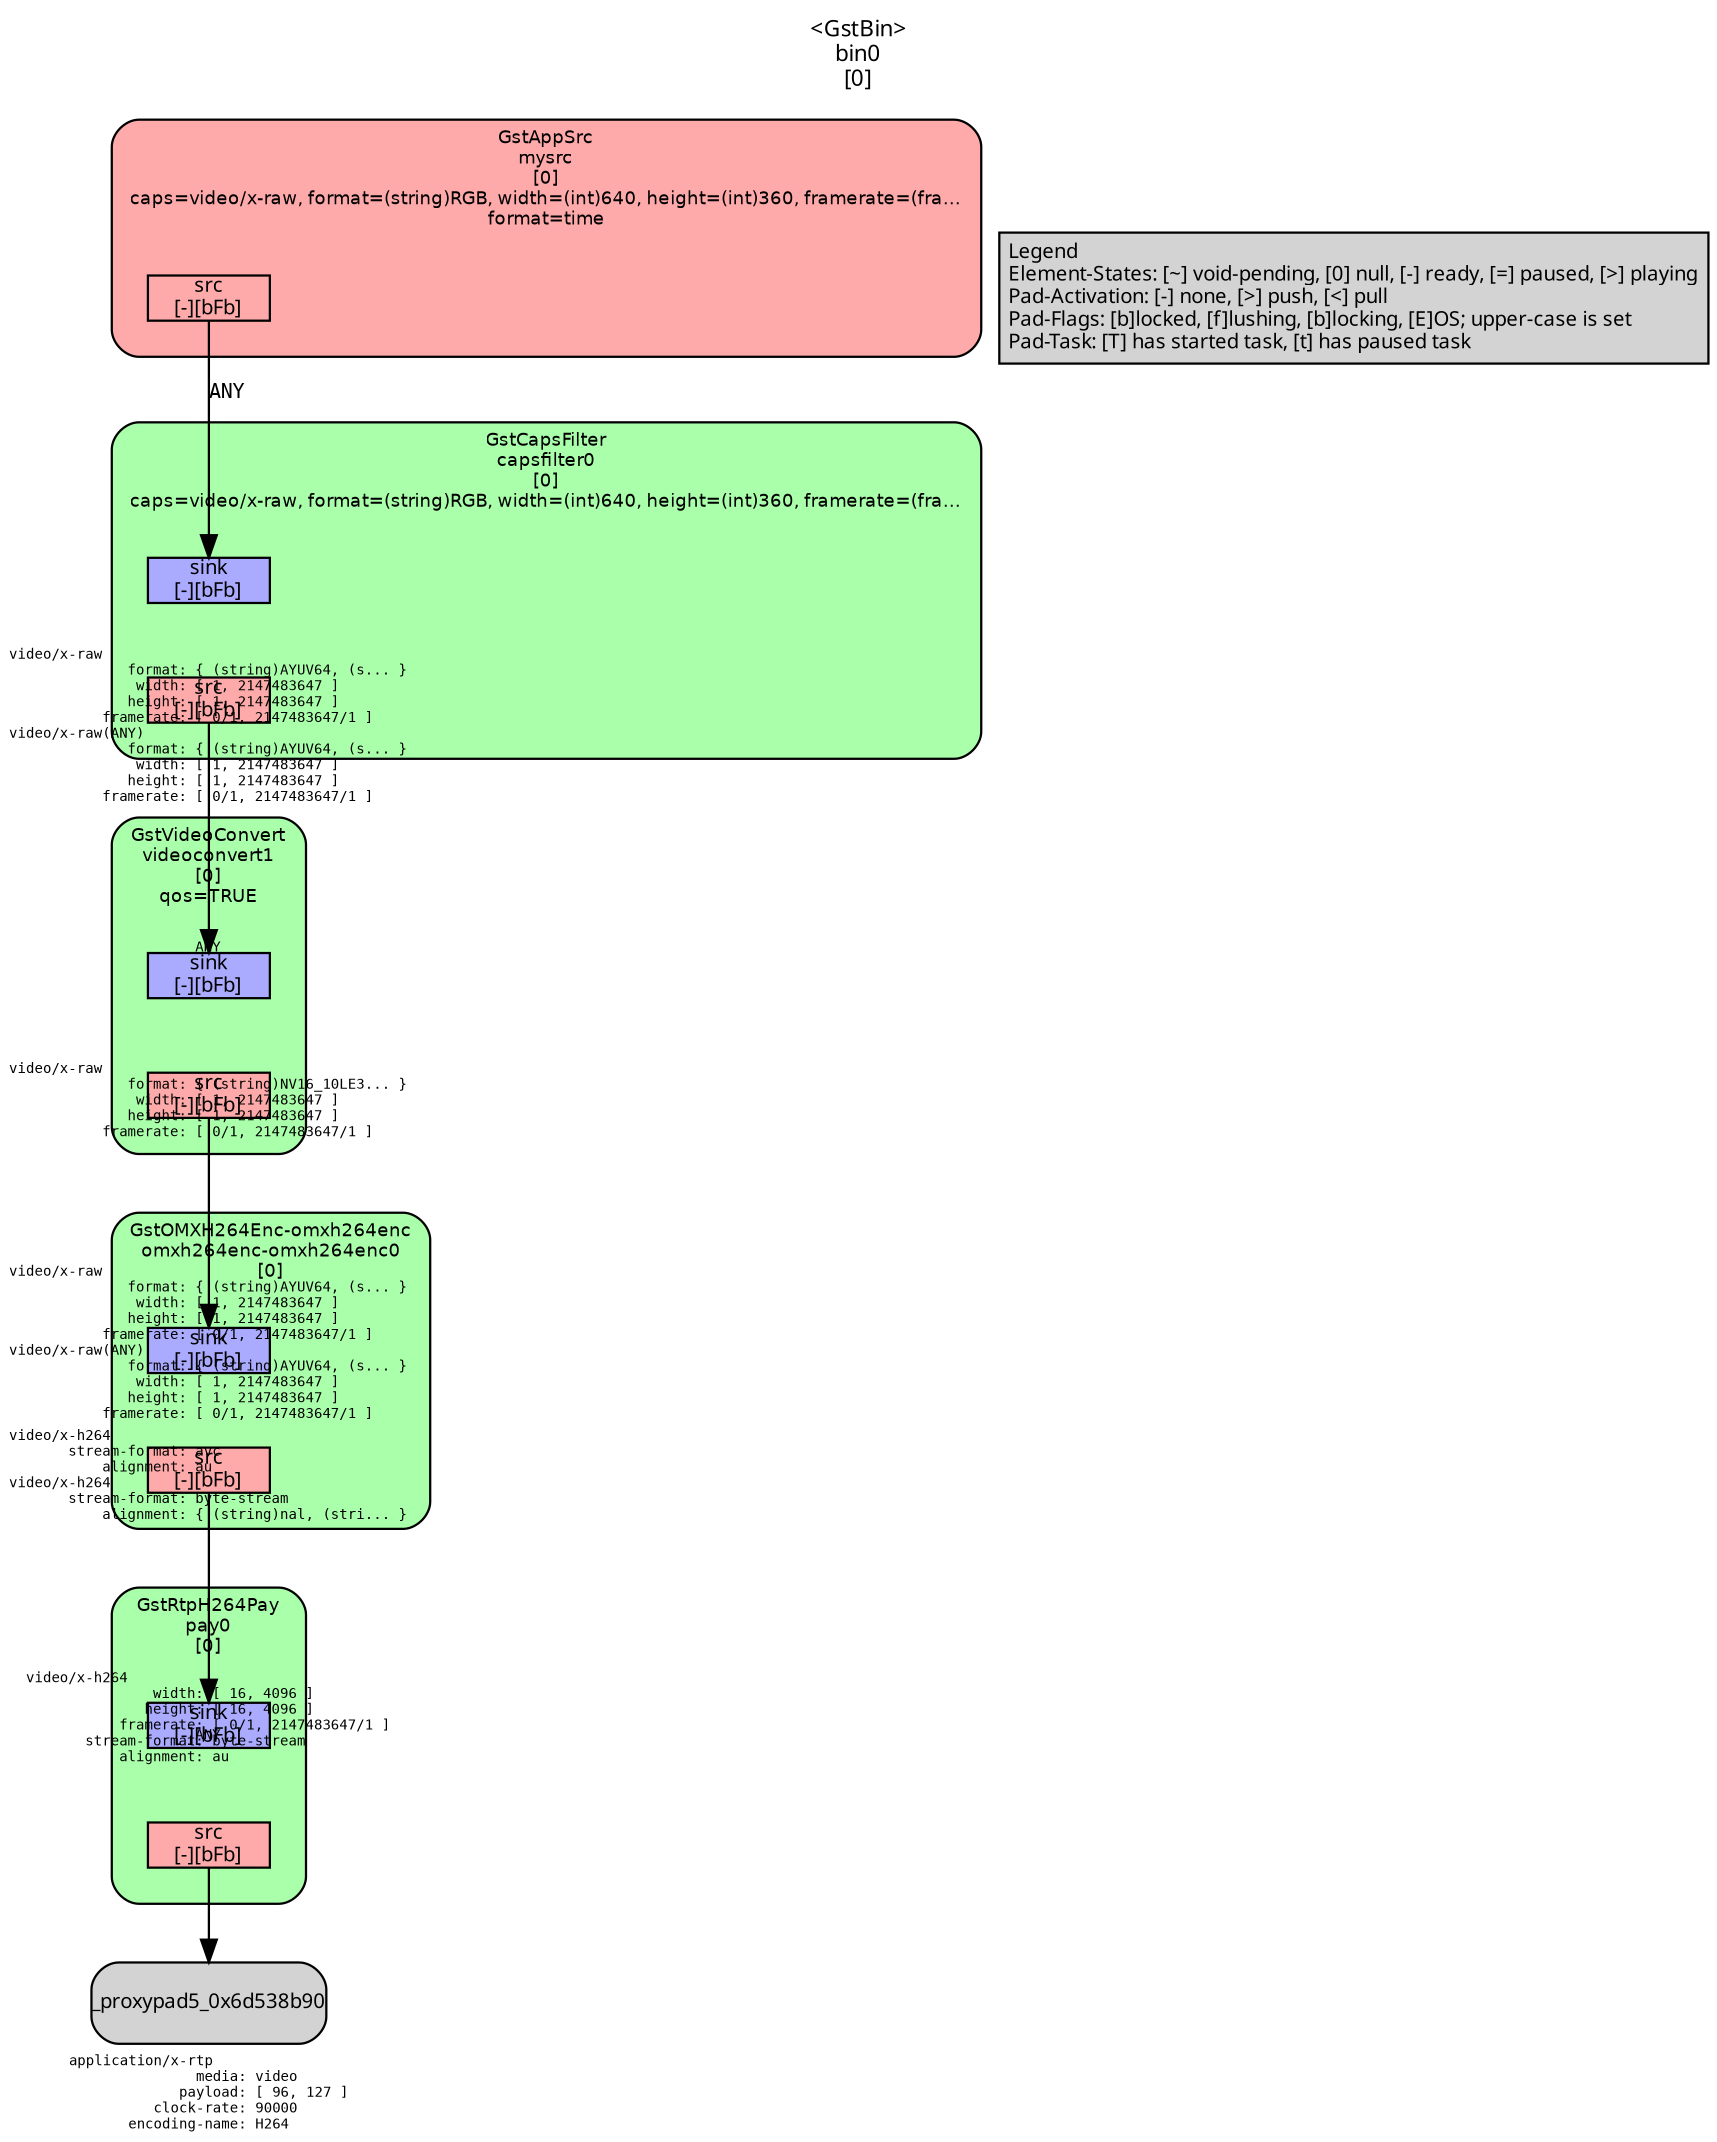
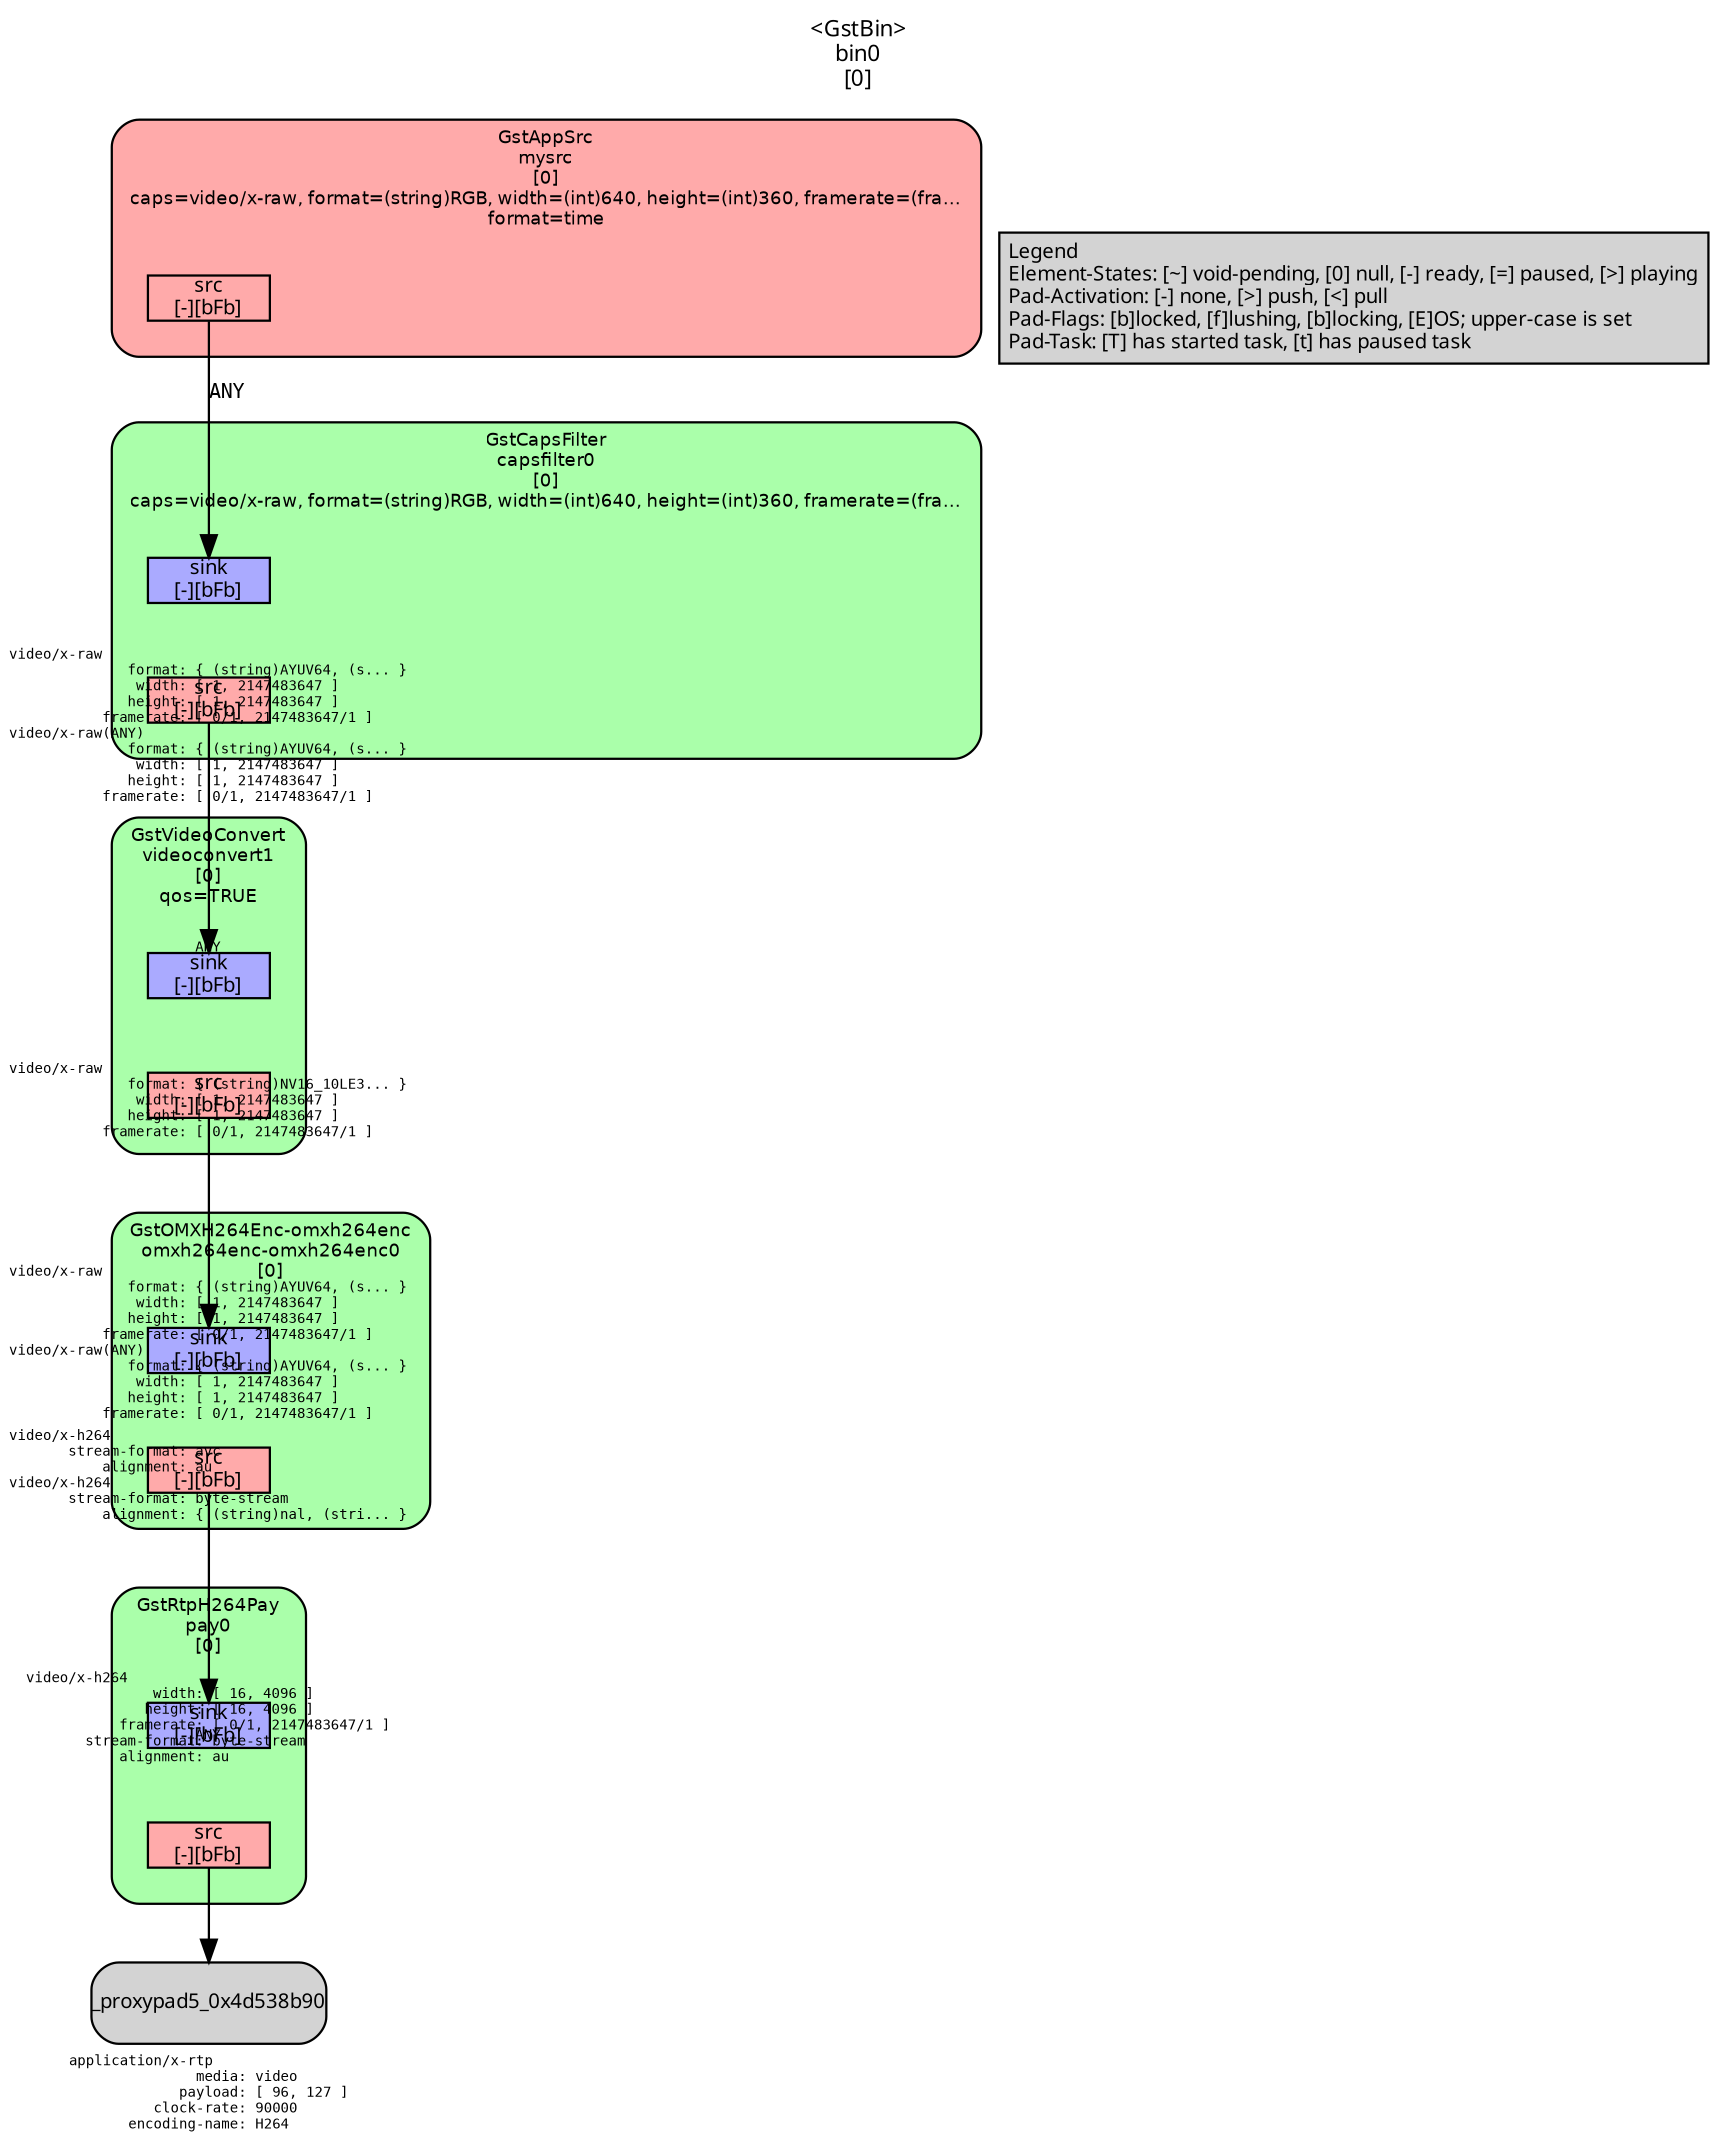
node "_proxypad5_0x6d538b90": label "_proxypad5_0x6d538b90" -> "_proxypad5_0x4d538b90"
